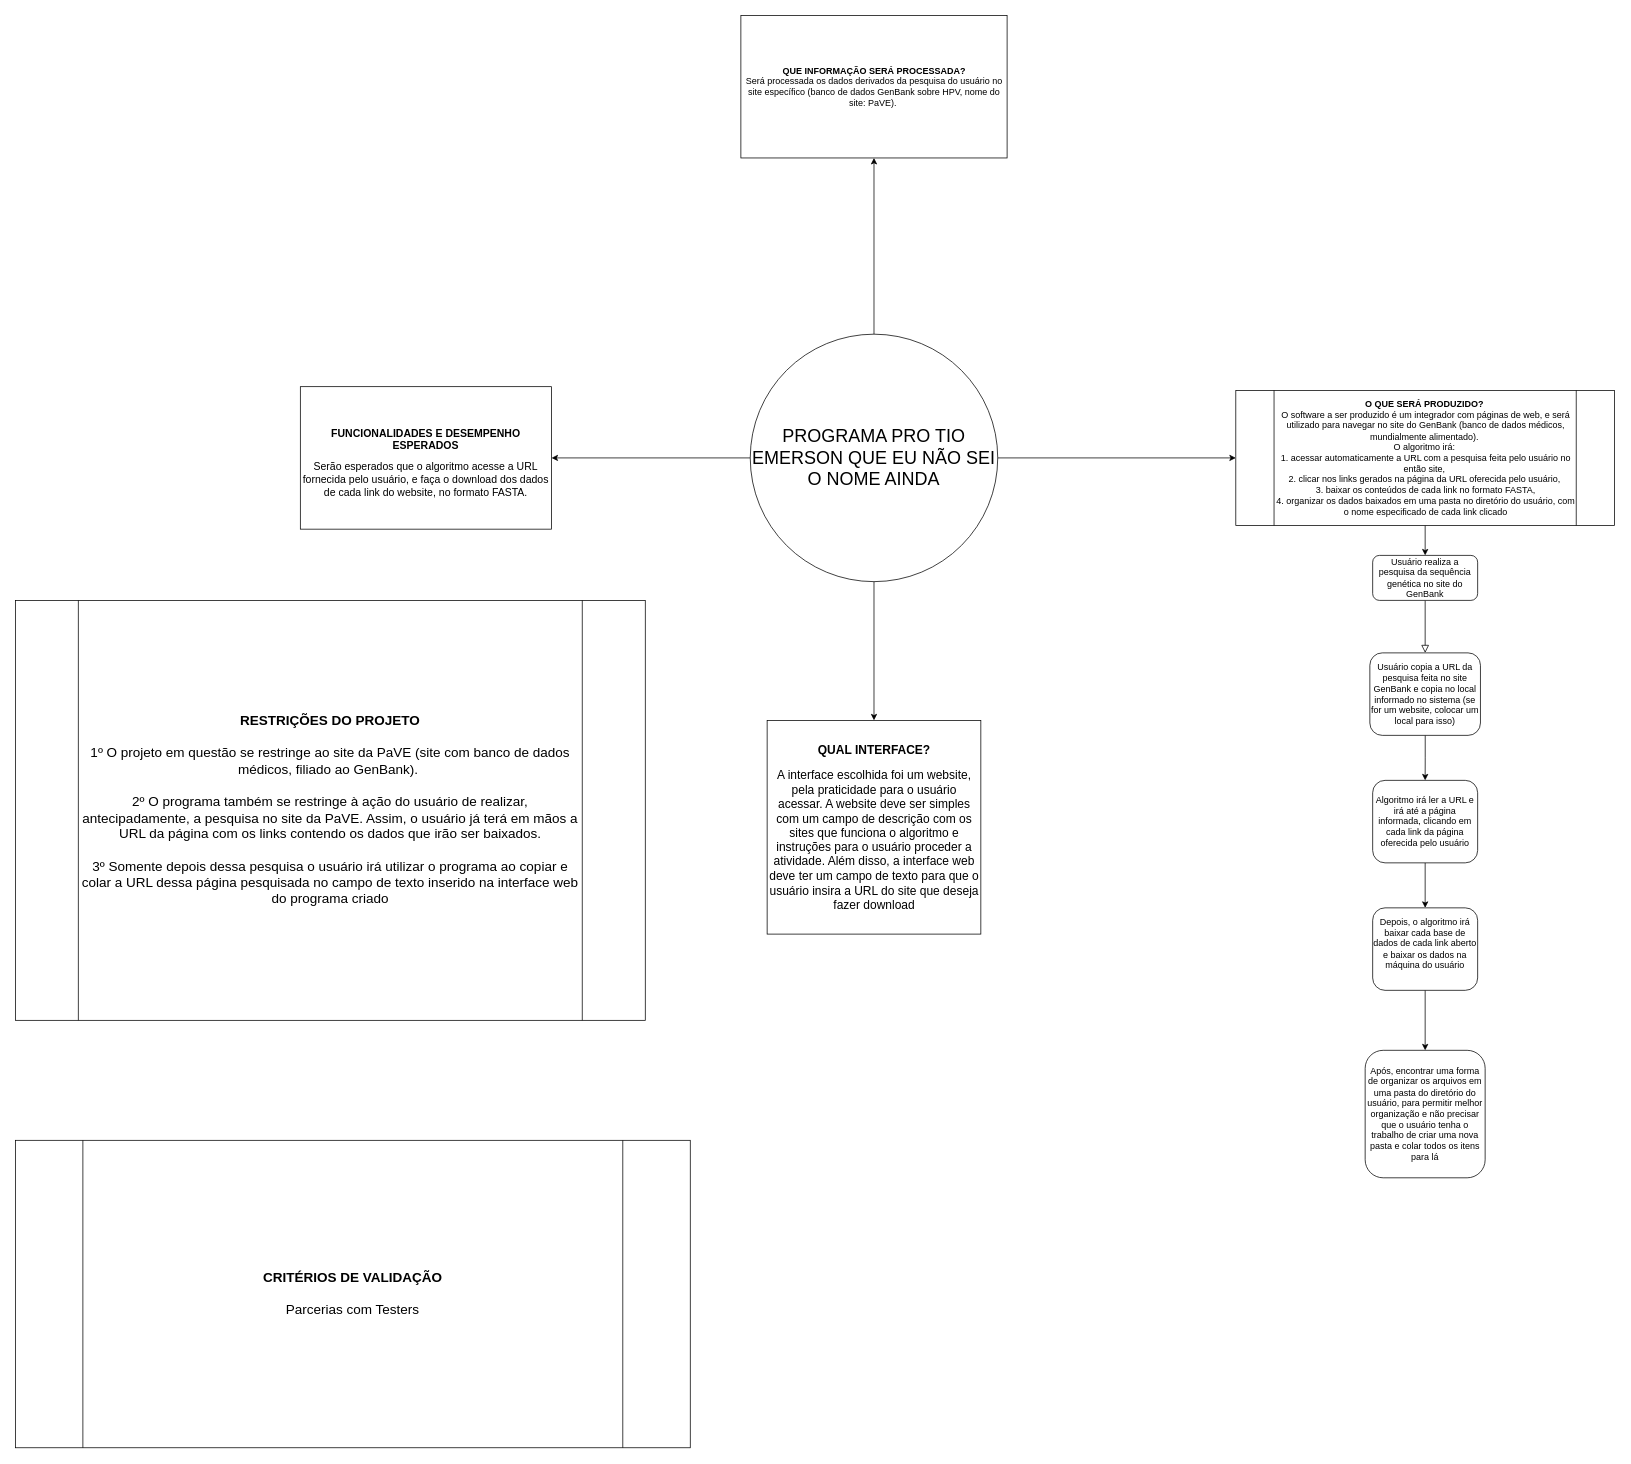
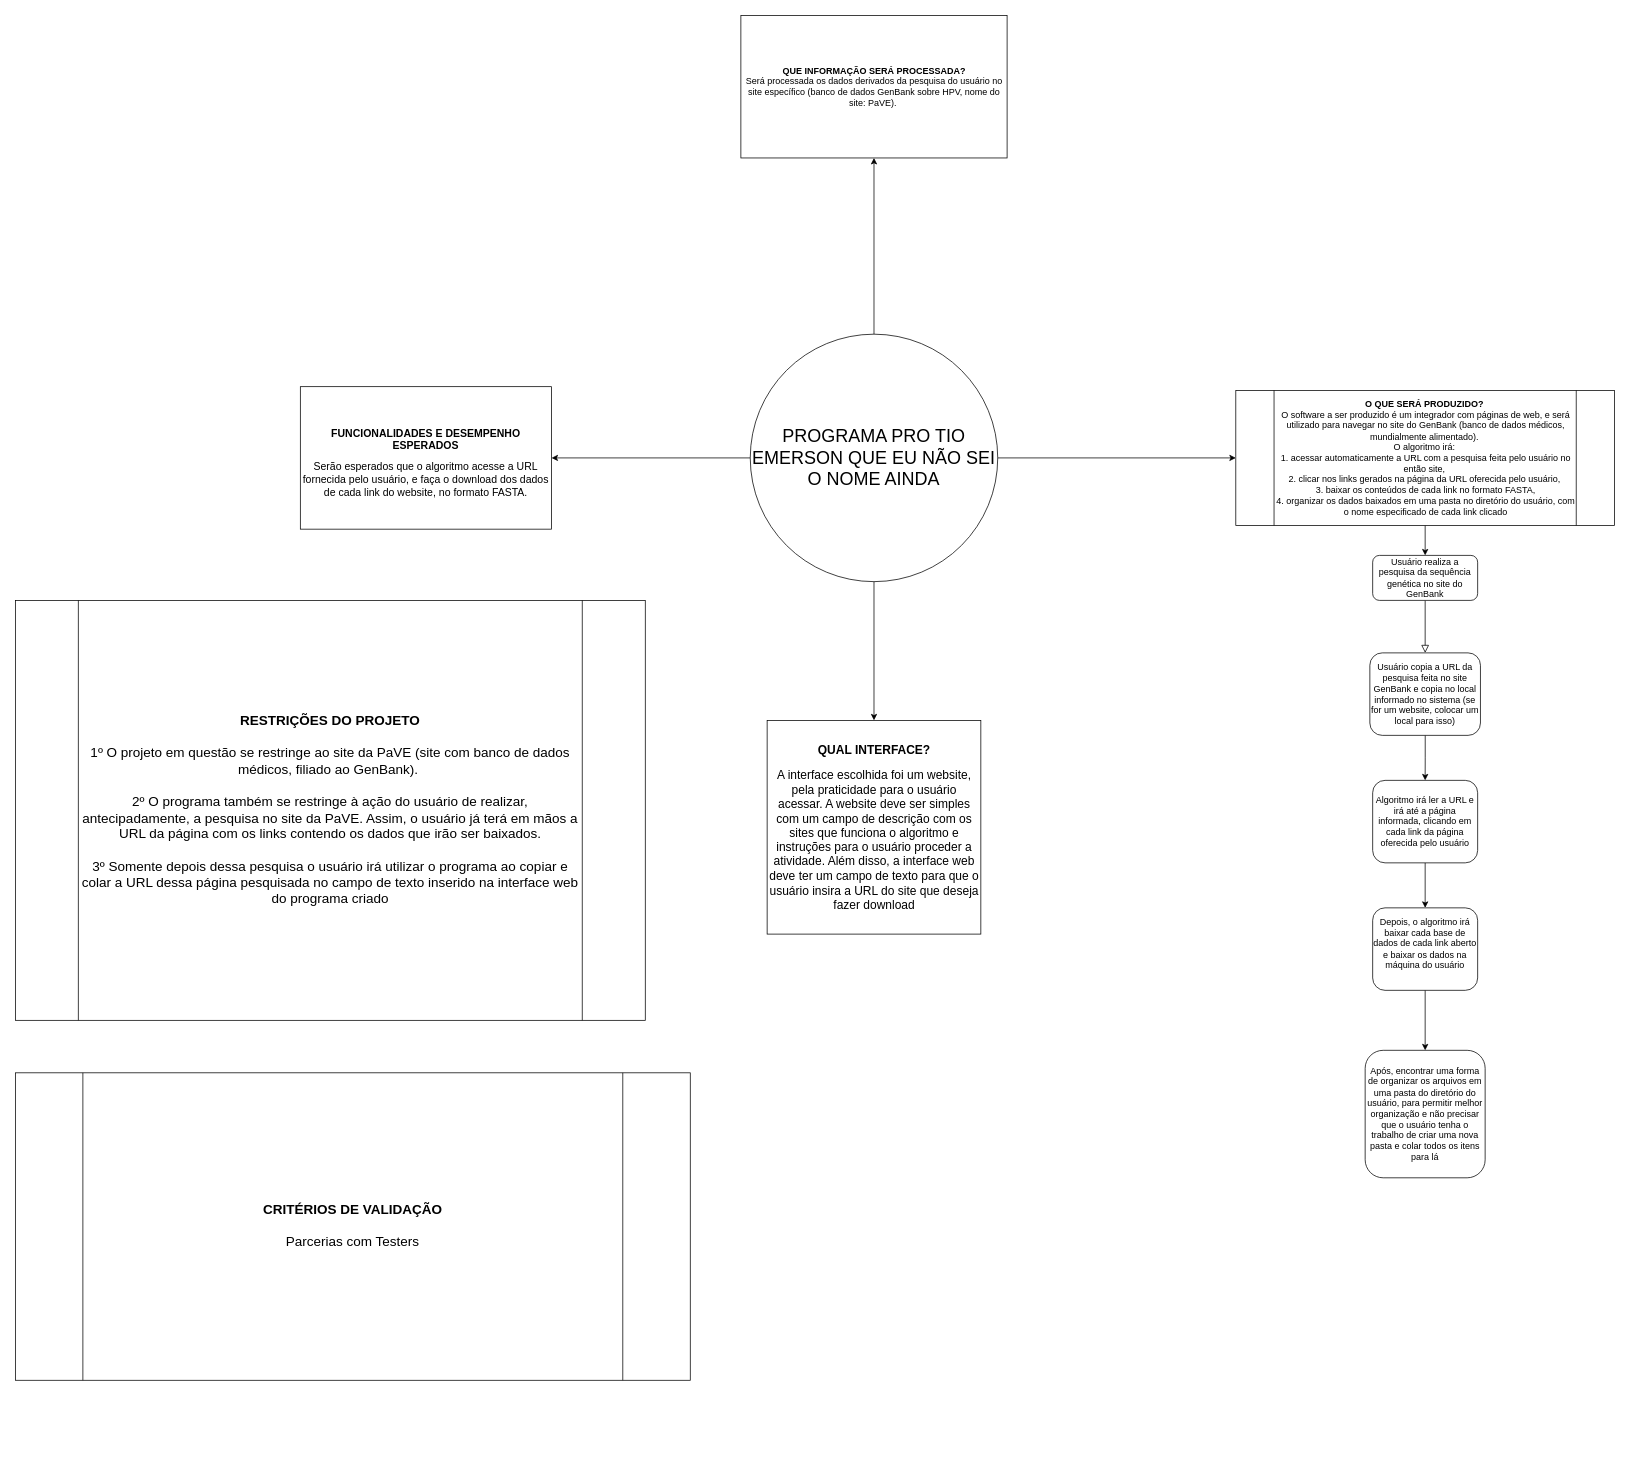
node "CRITÉRIOS DE VALIDAÇÃO Parcerias com Testers": moved (353, 1294) -> (353, 1227)
